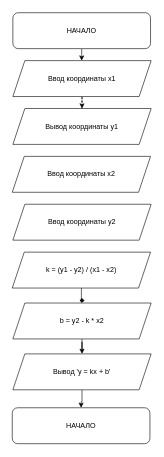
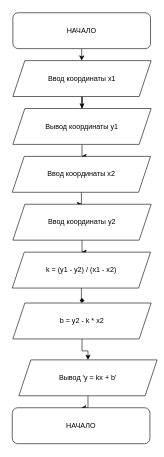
edge "Ввод координаты х1" -> "Вывод координаты y1": style dashed -> solid
edge "Вывод координаты y1" -> "Ввод координаты x2": added
edge "Ввод координаты x2" -> "Ввод координаты y2": added
edge "Ввод координаты y2" -> "k = (y1 - y2) / (x1 - x2)": added
node "Вывод 'y = kx + b'": moved (82, 372) -> (88, 378)
